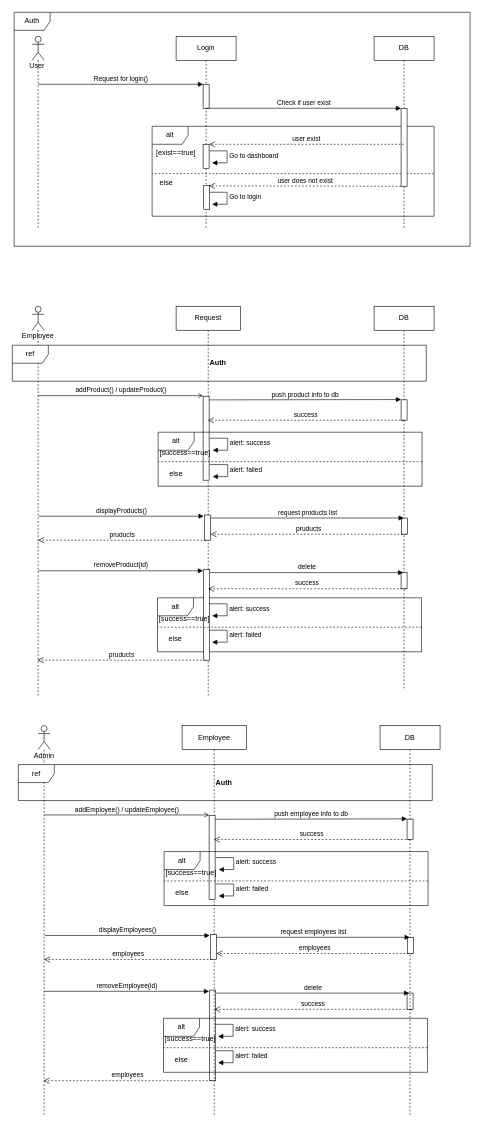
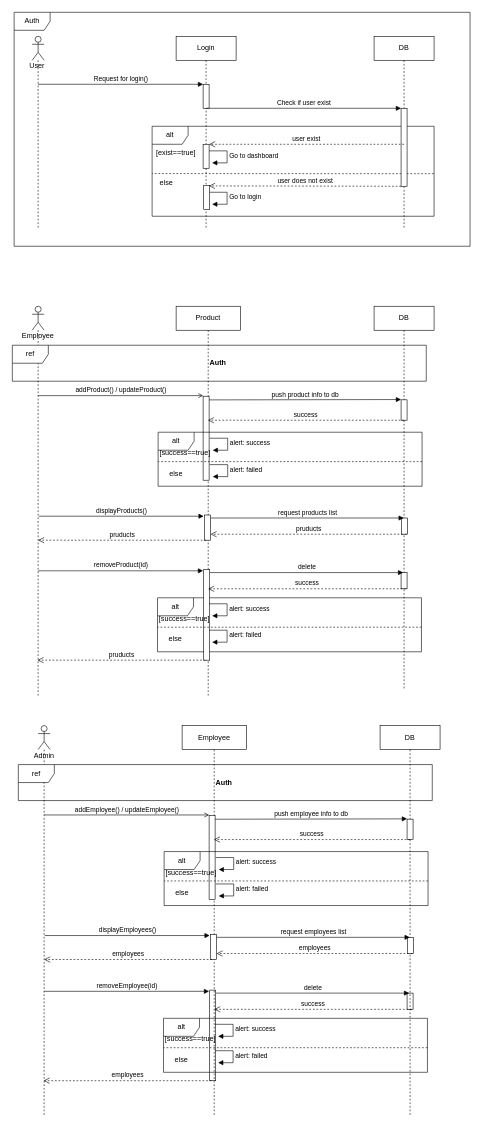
node "Request": label "Request" -> "Product"
